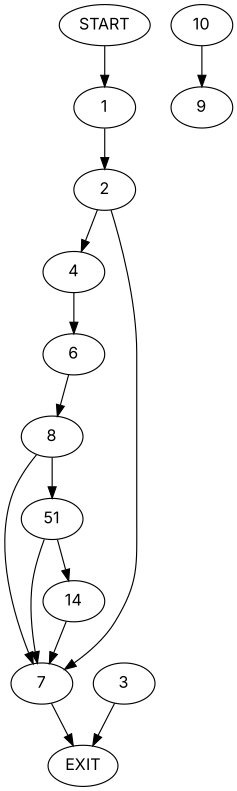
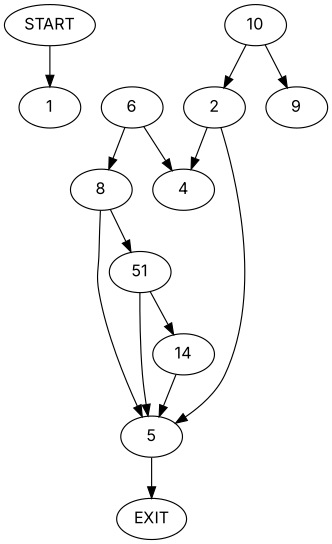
edge "1" -> "2": now "10" -> "2"
edge "4" -> "6": reversed
node "7": label "7" -> "5"
node "3": removed
